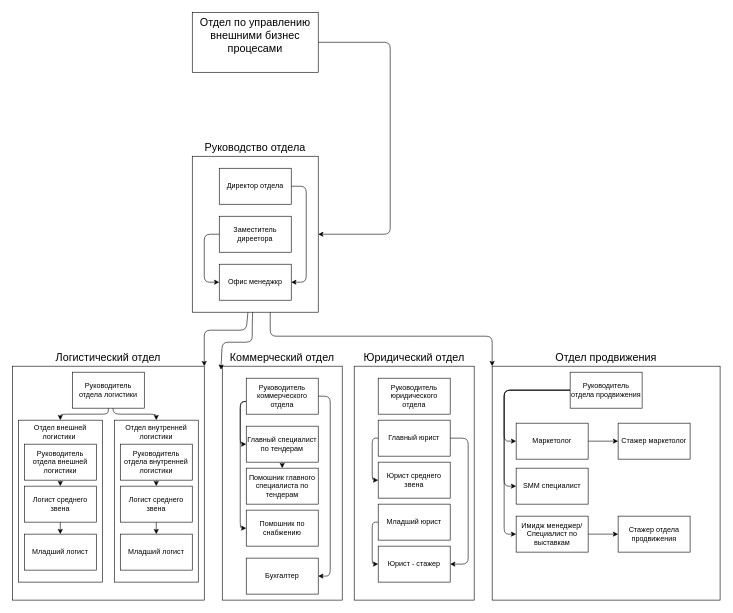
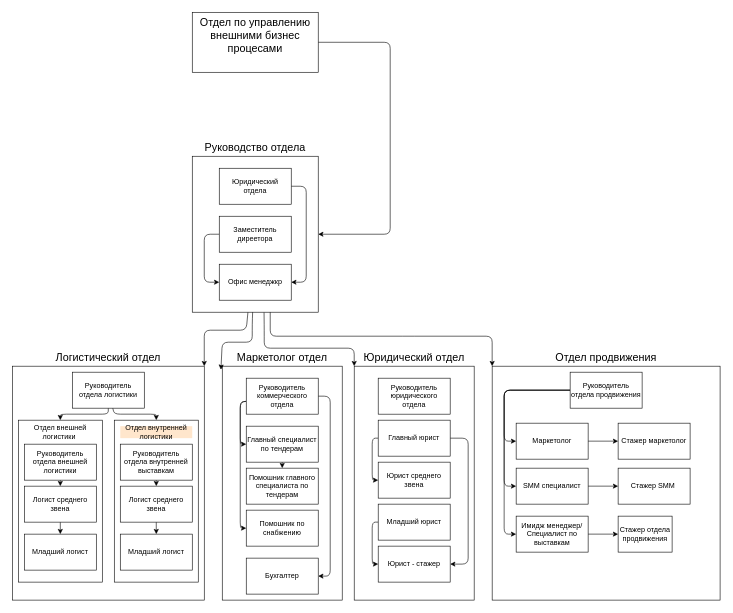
node "Директор отдела": label "Директор отдела" -> "Юридический отдела"
edge "Руководство отдела" -> "Юридический отдел": added
node "Коммерческий отдел": label "Коммерческий отдел" -> "Маркетолог отдел"
node "Отдел внутренней логистики": fillcolor #ffffff -> #ffe6cc
node "Руководитель отдела внутренней логистики": label "Руководитель отдела внутренней логистики" -> "Руководитель отдела внутренней выставкам"
edge "SMM специалист" -> "Стажер SMM": added
node "Стажер SMM": added
node "Стажер отдела продвижения": size 72x36 -> 54x36
